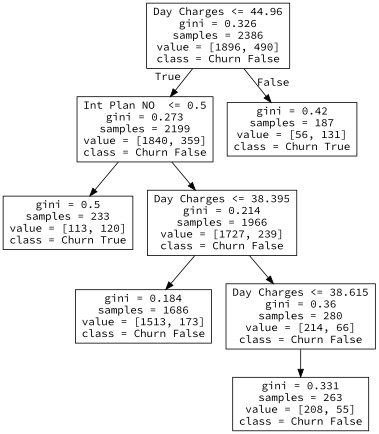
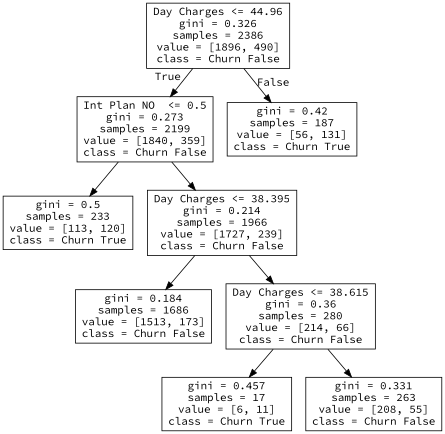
node "gini = 0.457 samples = 17 value = [6, 11] class = Churn True": added
